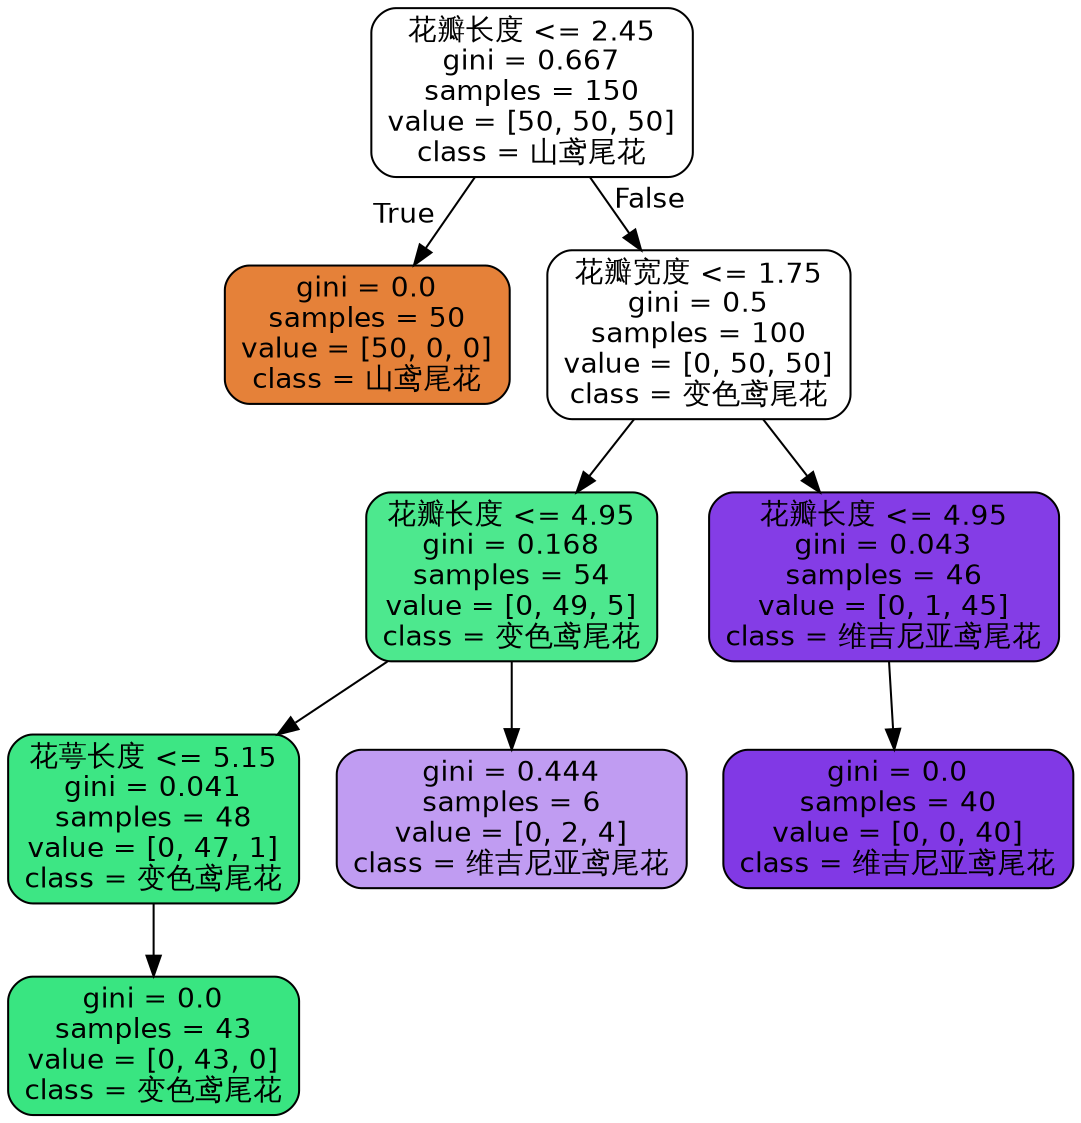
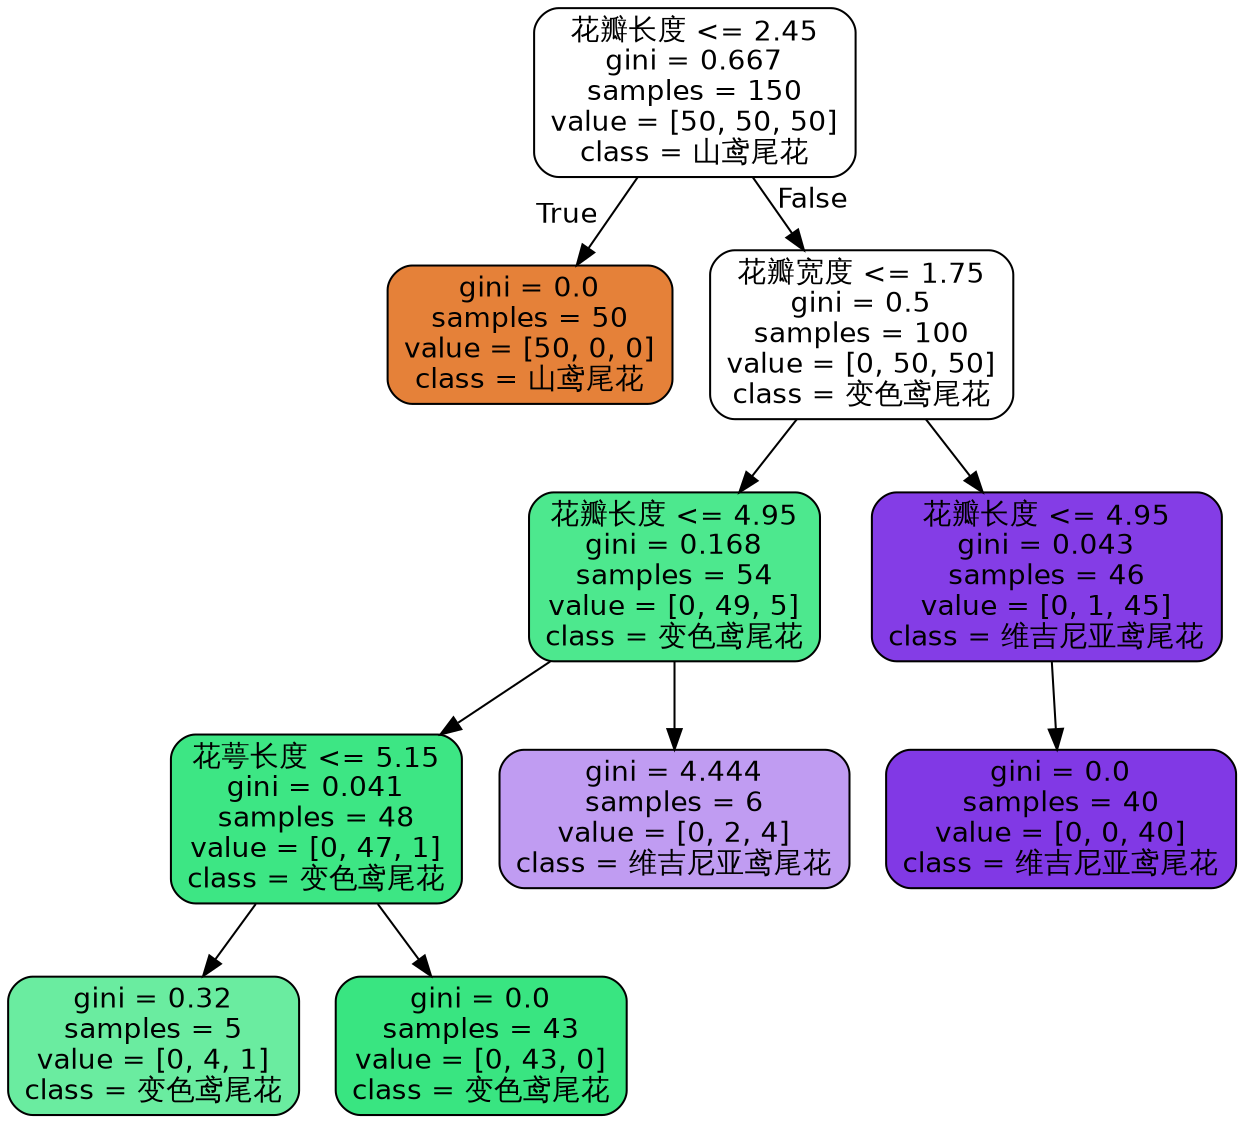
node "gini = 0.444 samples = 6 value = [0, 2, 4] class = 维吉尼亚鸢尾花": label "gini = 0.444 samples = 6 value = [0, 2, 4] class = 维吉尼亚鸢尾花" -> "gini = 4.444 samples = 6 value = [0, 2, 4] class = 维吉尼亚鸢尾花"
node "gini = 0.32 samples = 5 value = [0, 4, 1] class = 变色鸢尾花": added
